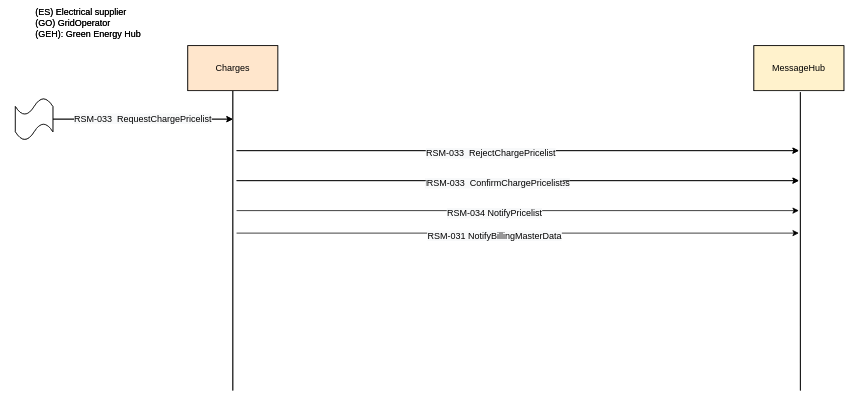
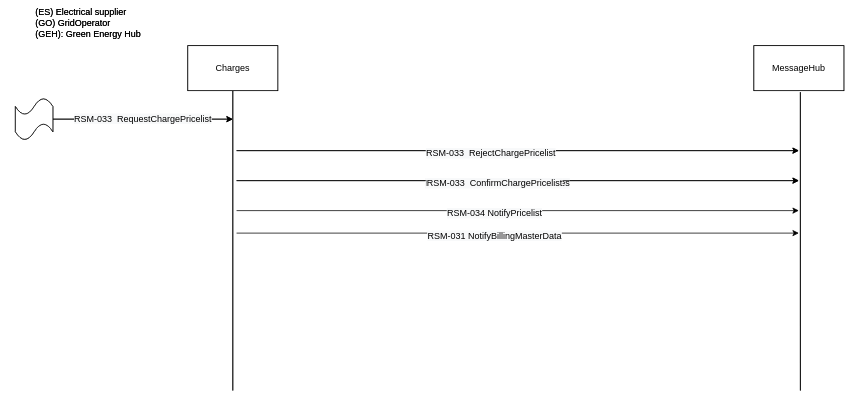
node "Charges": fillcolor #ffe6cc -> #ffffff
node "MessageHub": fillcolor #fff2cc -> #ffffff
